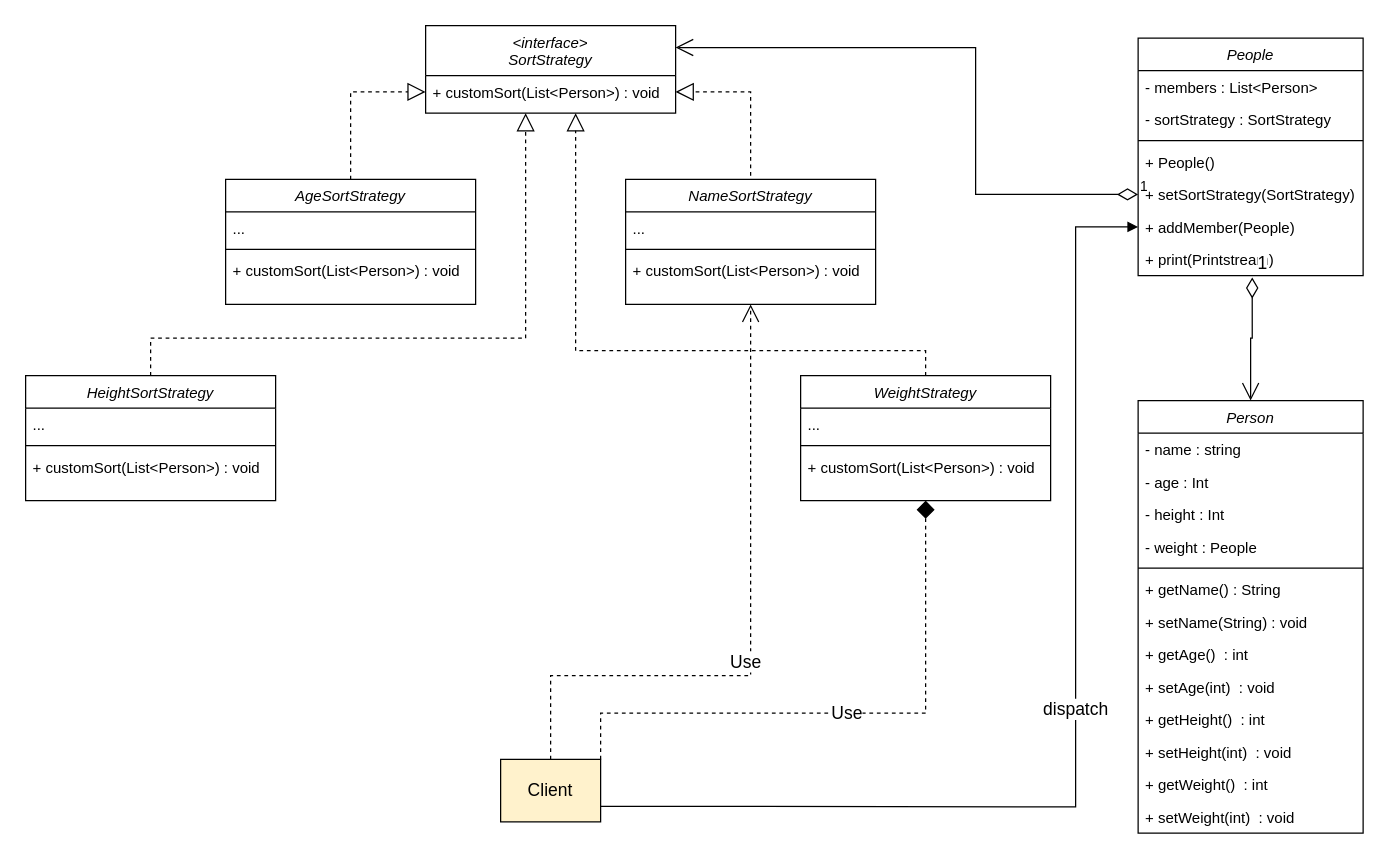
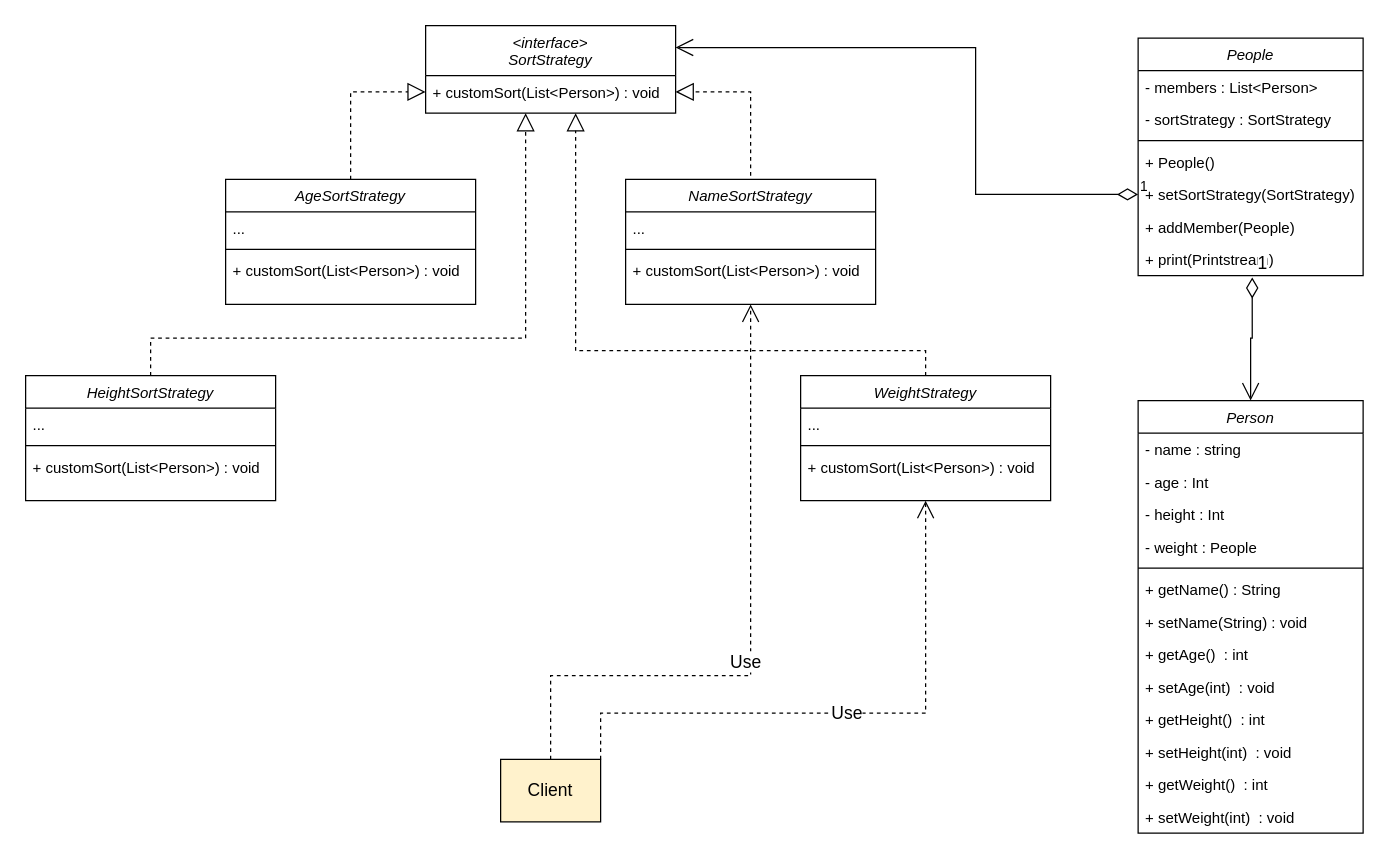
edge "Client" -> "WeightStrategy": arrowhead diamond -> open
edge "Client" -> "+ addMember(People)": removed, label "dispatch"
